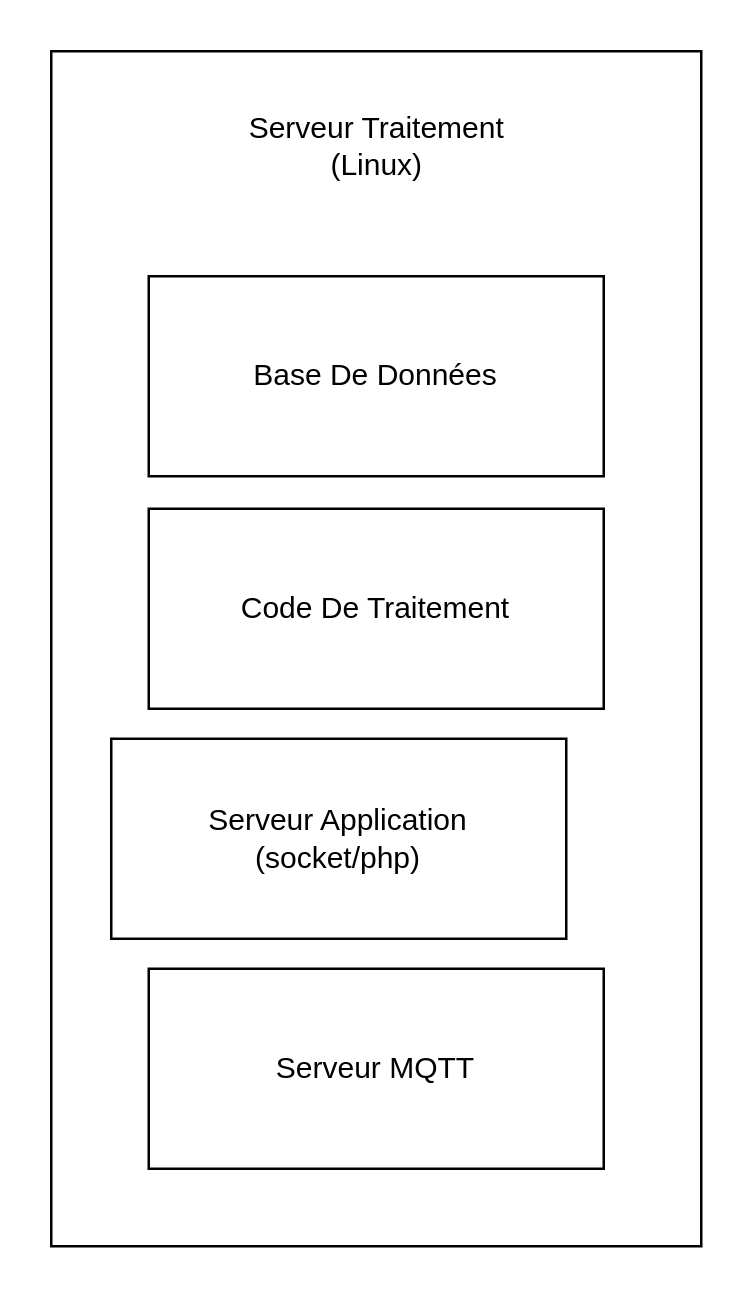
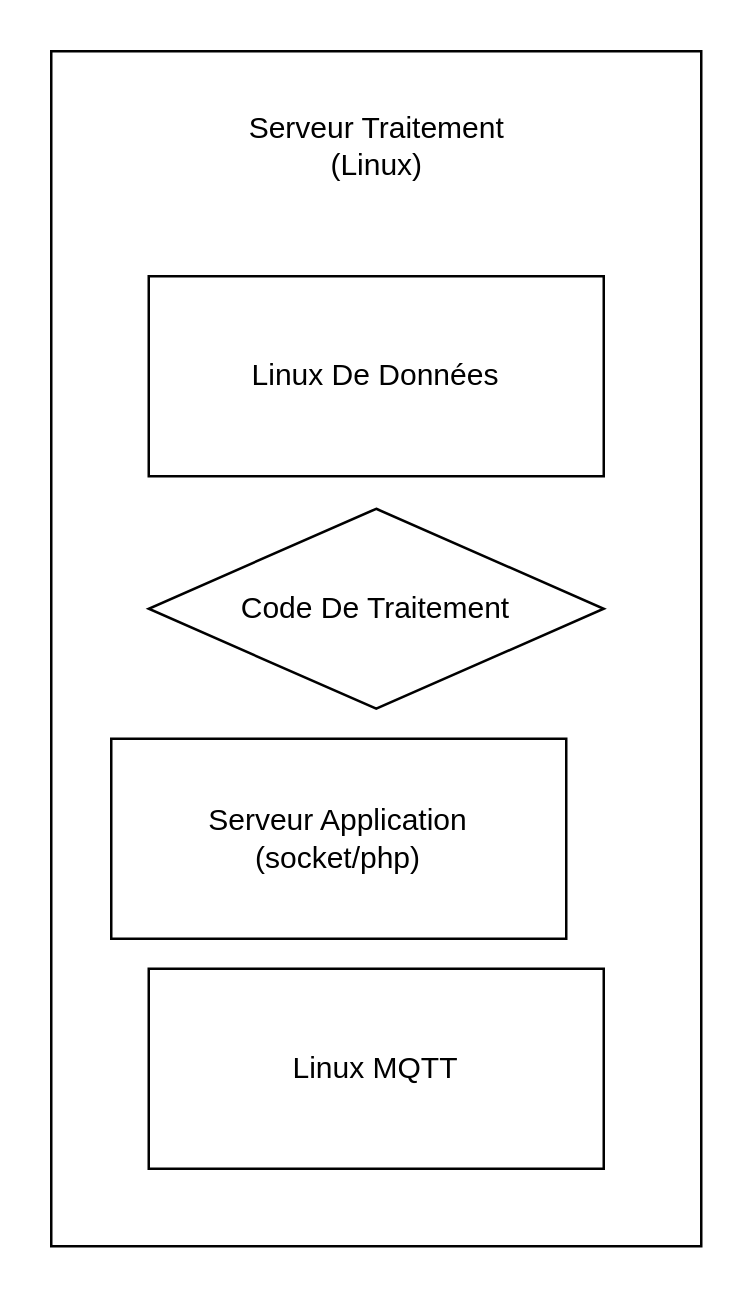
node "Base De Données": label "Base De Données" -> "Linux De Données"
node "Code De Traitement": shape rectangle -> diamond
node "Serveur MQTT": label "Serveur MQTT" -> "Linux MQTT"
